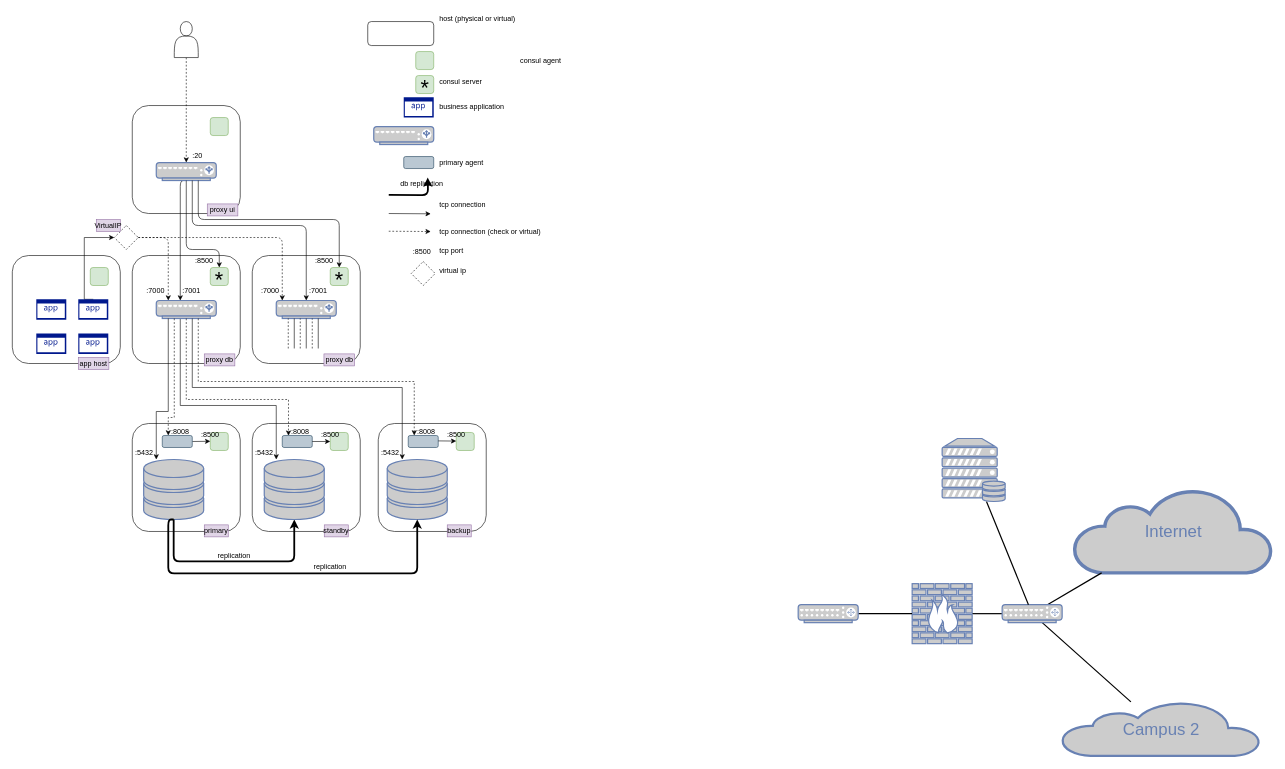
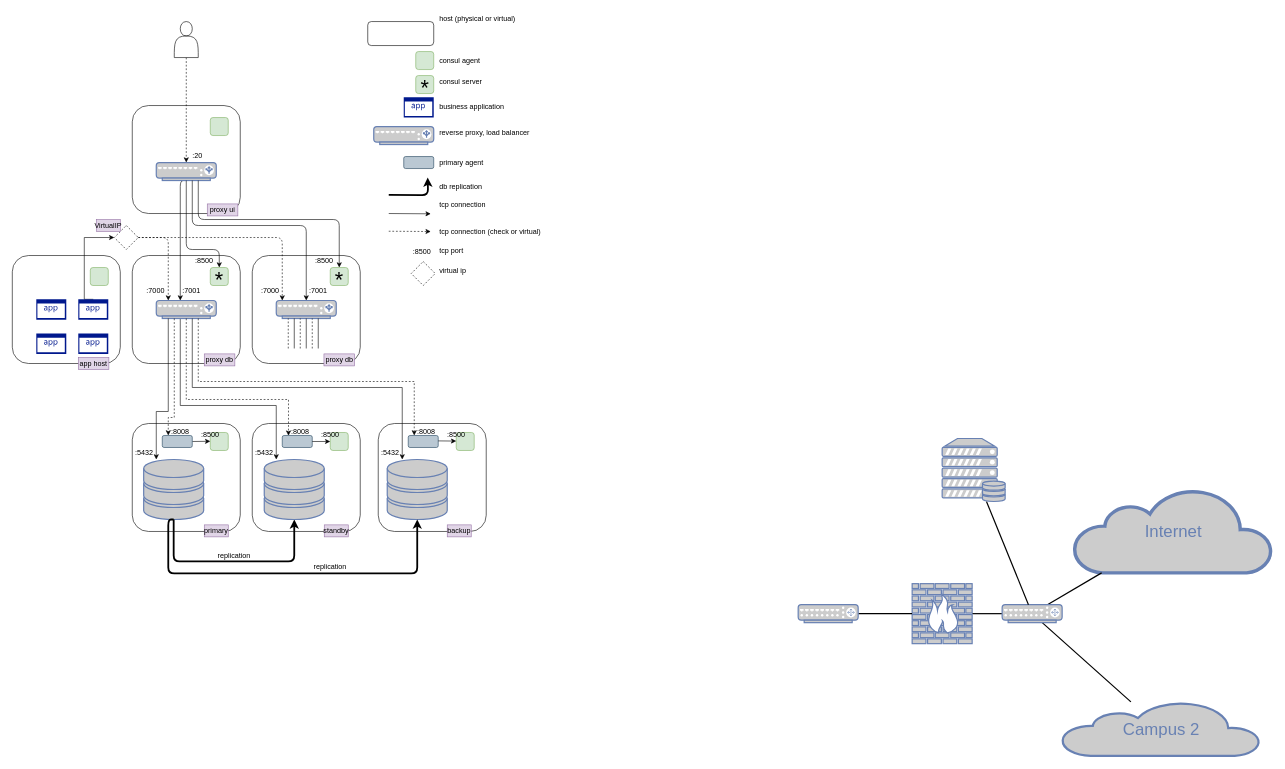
node "consul agent": moved (567, 60) -> (486, 60)
node "reverse proxy, load balancer": added
node "db replication": moved (447, 183) -> (486, 186)
